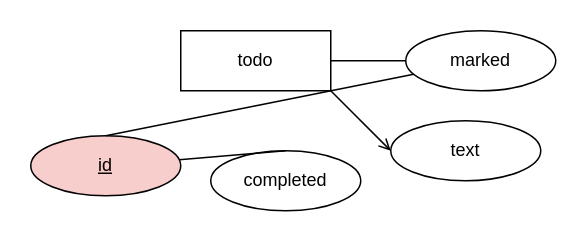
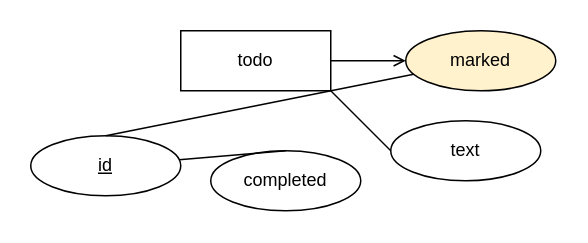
edge "todo" -- "marked": arrowhead none -> open
node "marked": fillcolor #ffffff -> #fff2cc
edge "todo" -> "text": arrowhead open -> none
node "id": fillcolor #f8cecc -> #ffffff
